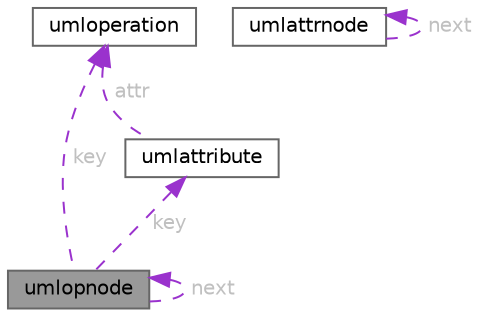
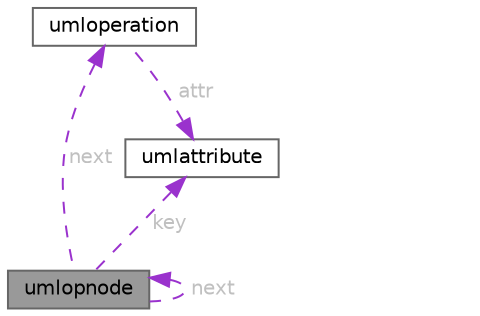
node "umlattrnode": removed
edge "umlattribute" -> "umloperation": reversed
edge "umlopnode" -> "umloperation": label " key" -> " next"
